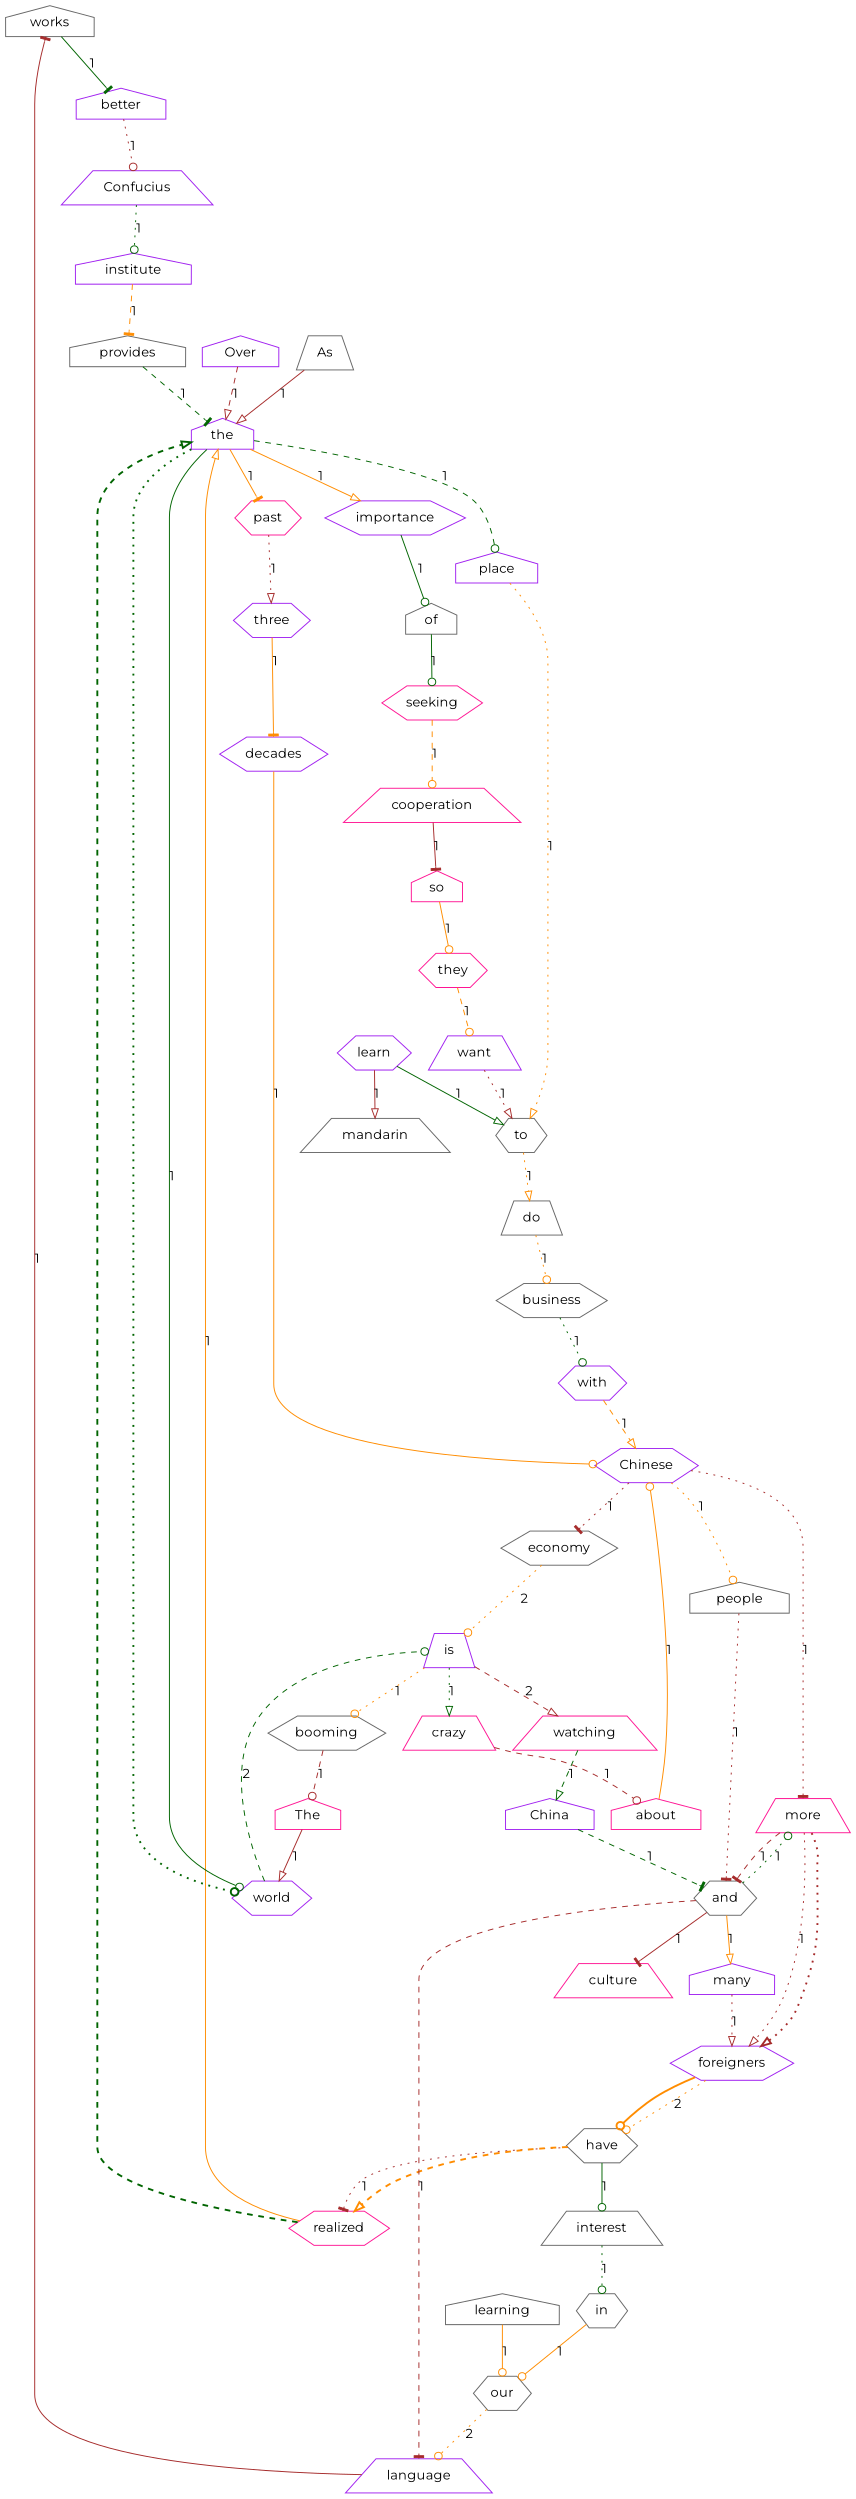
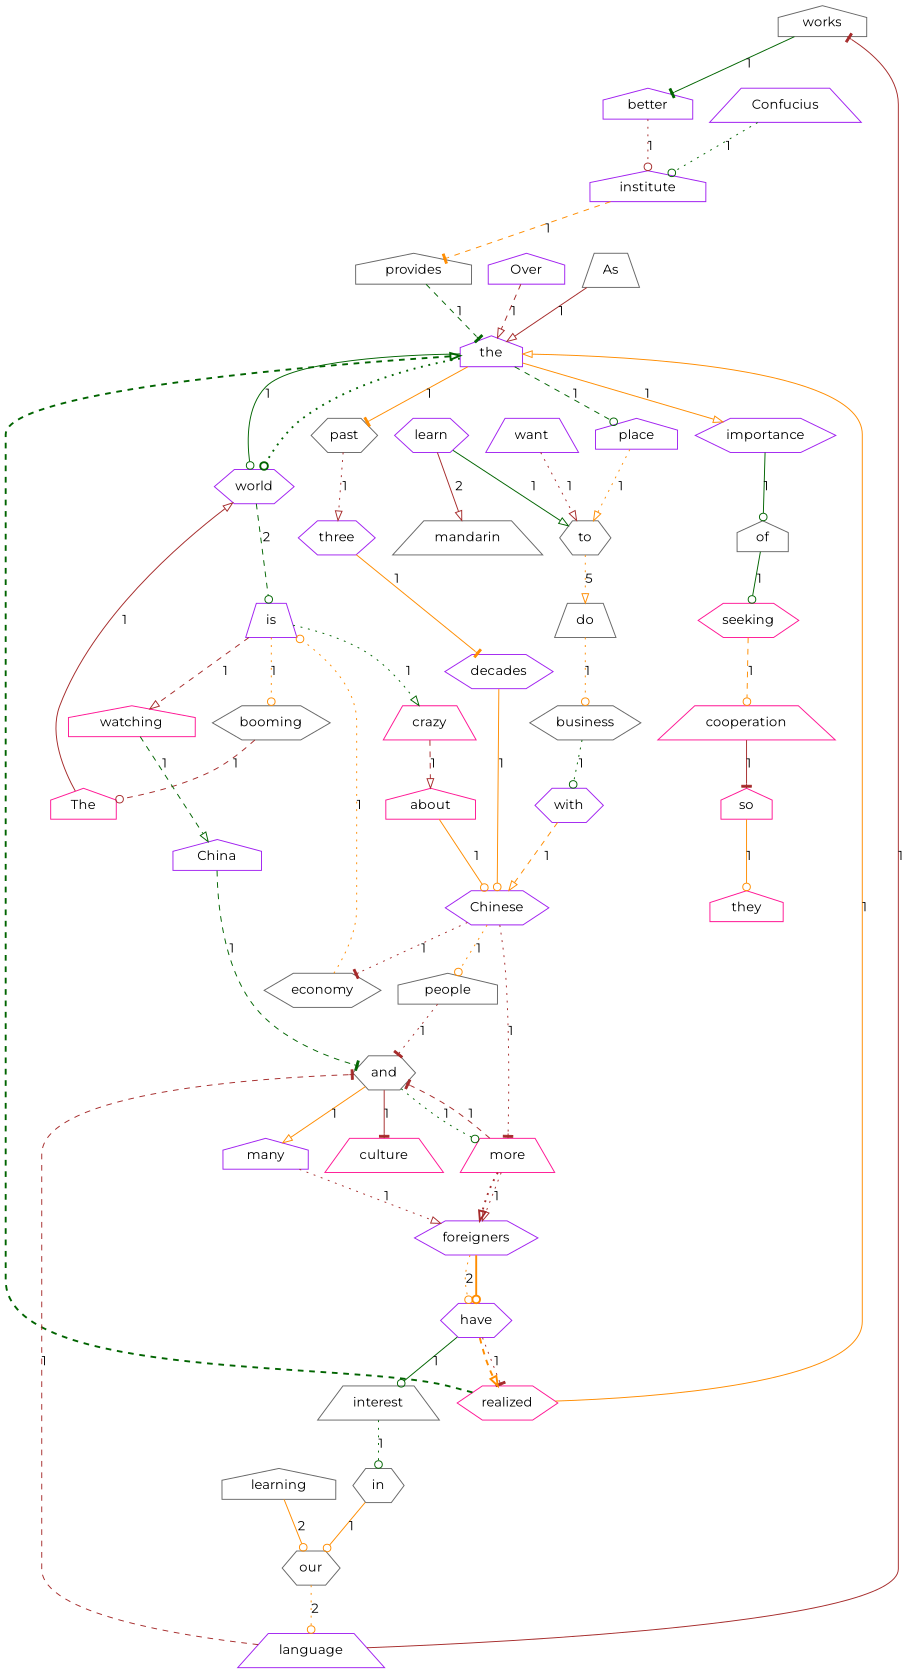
edge "better" -> "Confucius": now "better" -> "institute"
node "past": color deeppink -> gray40
node "they": shape hexagon -> house
edge "they" -> "want": removed, label "1"
edge "learn" -> "mandarin": label "1" -> "2"
edge "to" -> "do": label "1" -> "5"
edge "economy" -> "is": label "2" -> "1"
edge "is" -> "watching": label "2" -> "1"
node "watching": shape trapezium -> house
edge "crazy" -> "about": arrowhead odot -> onormal
edge "and" -> "language": reversed
node "have": color gray40 -> purple
edge "learning" -> "our": label "1" -> "2"
